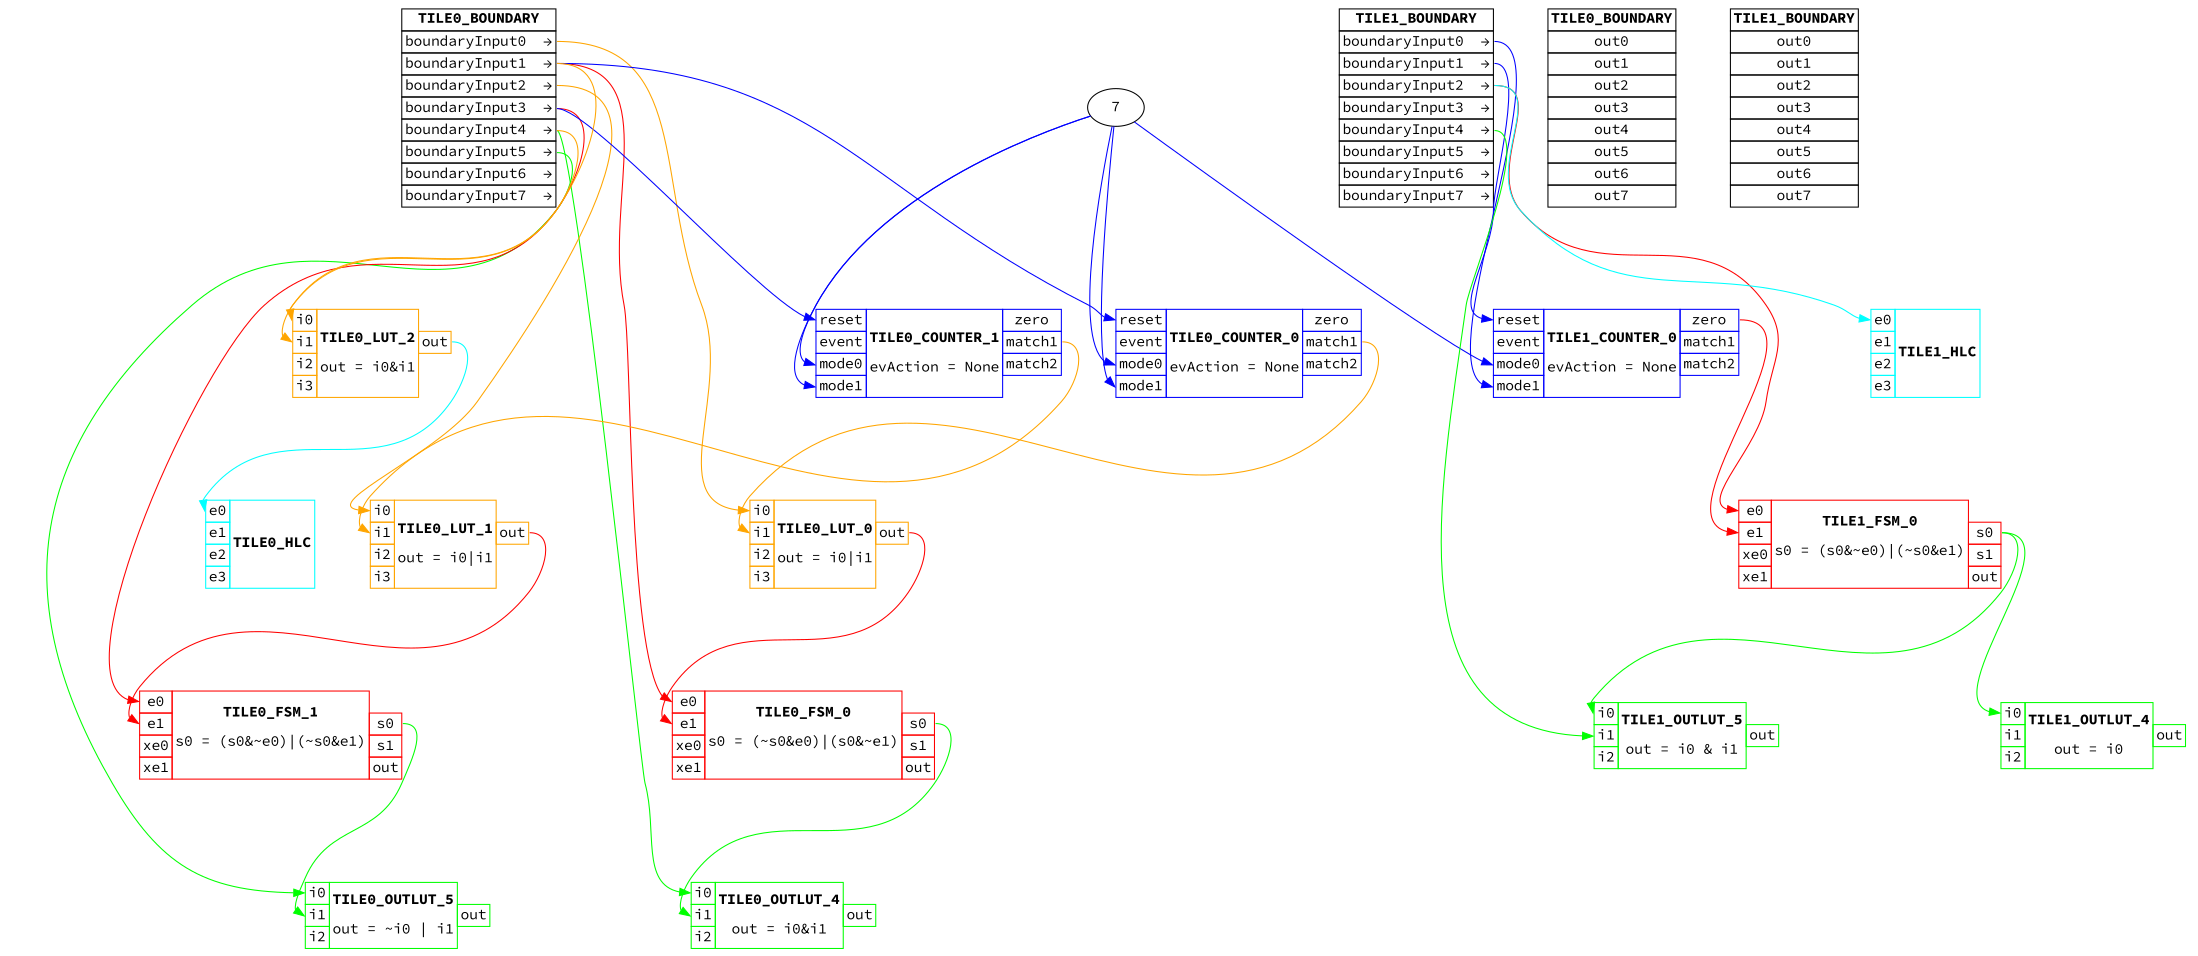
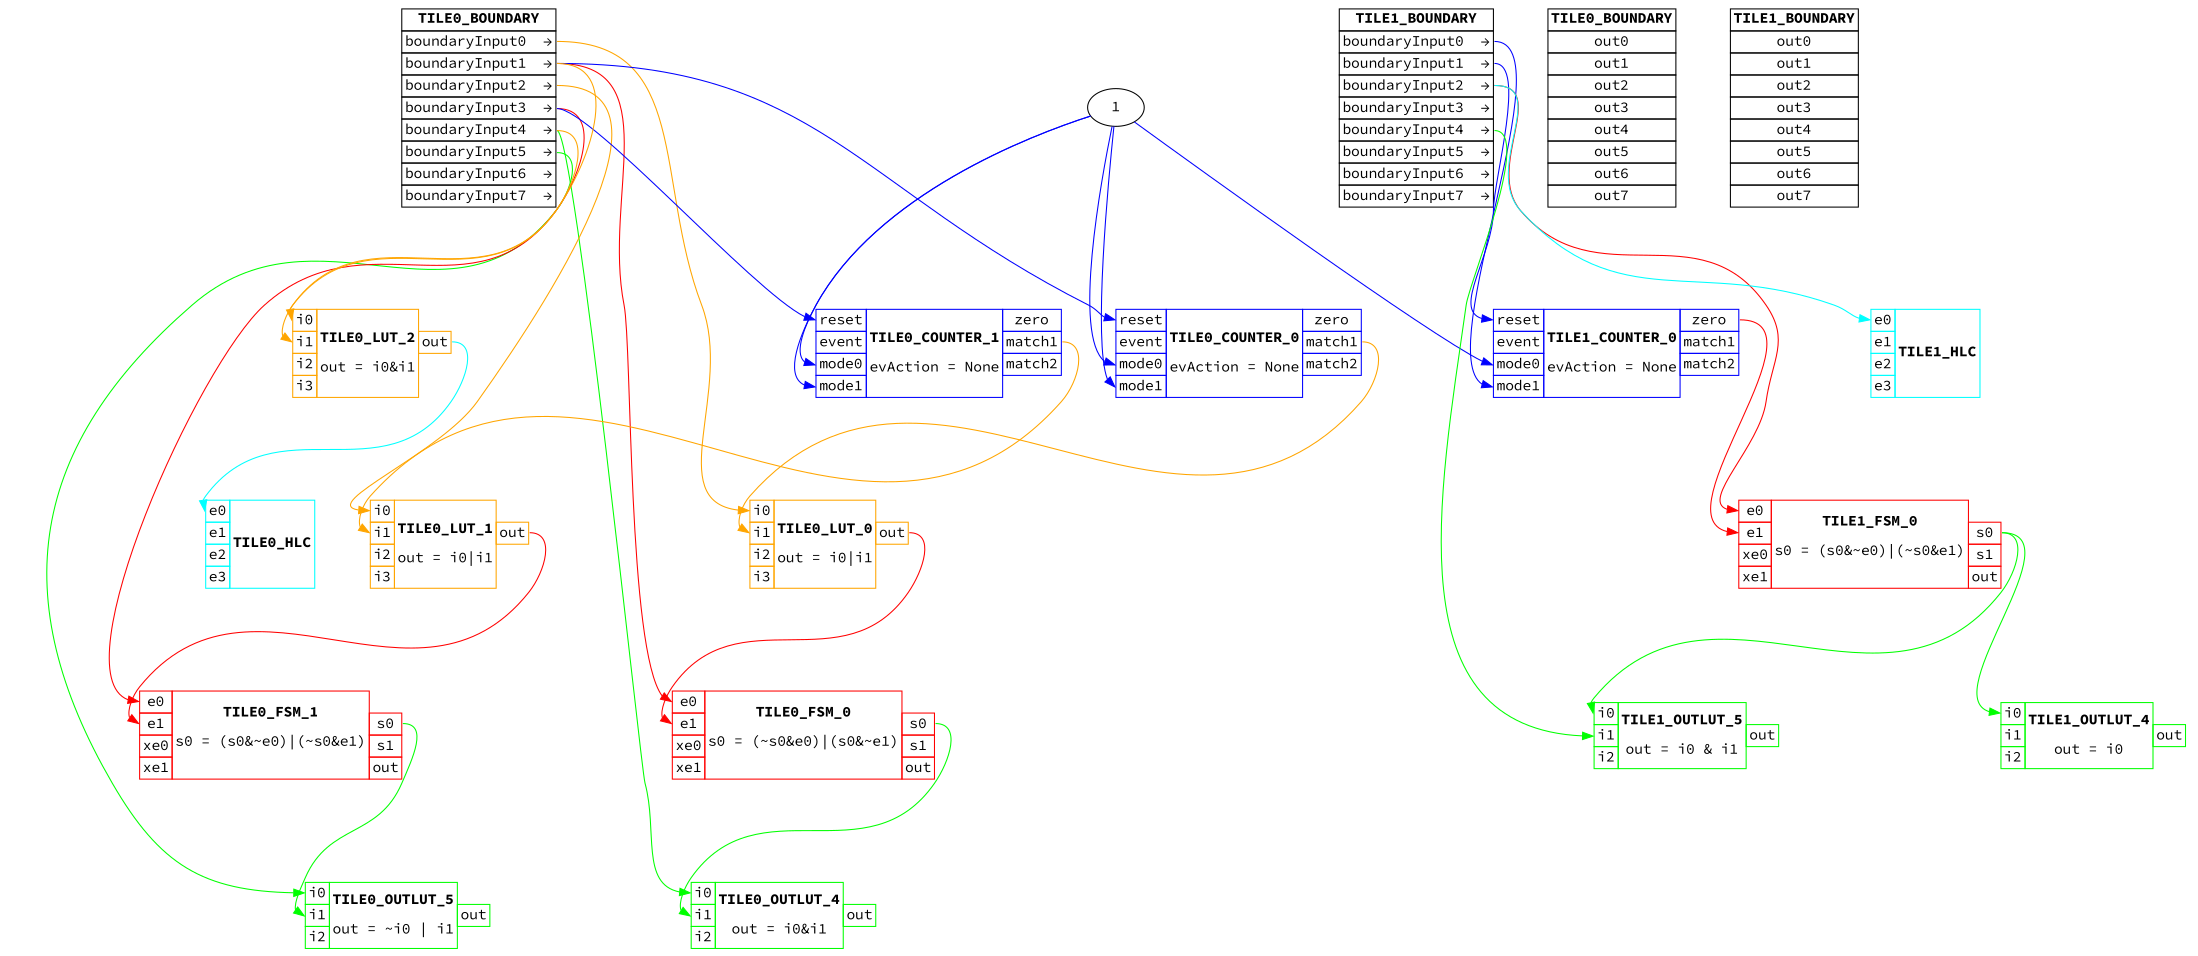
node "7": label "7" -> "1"
